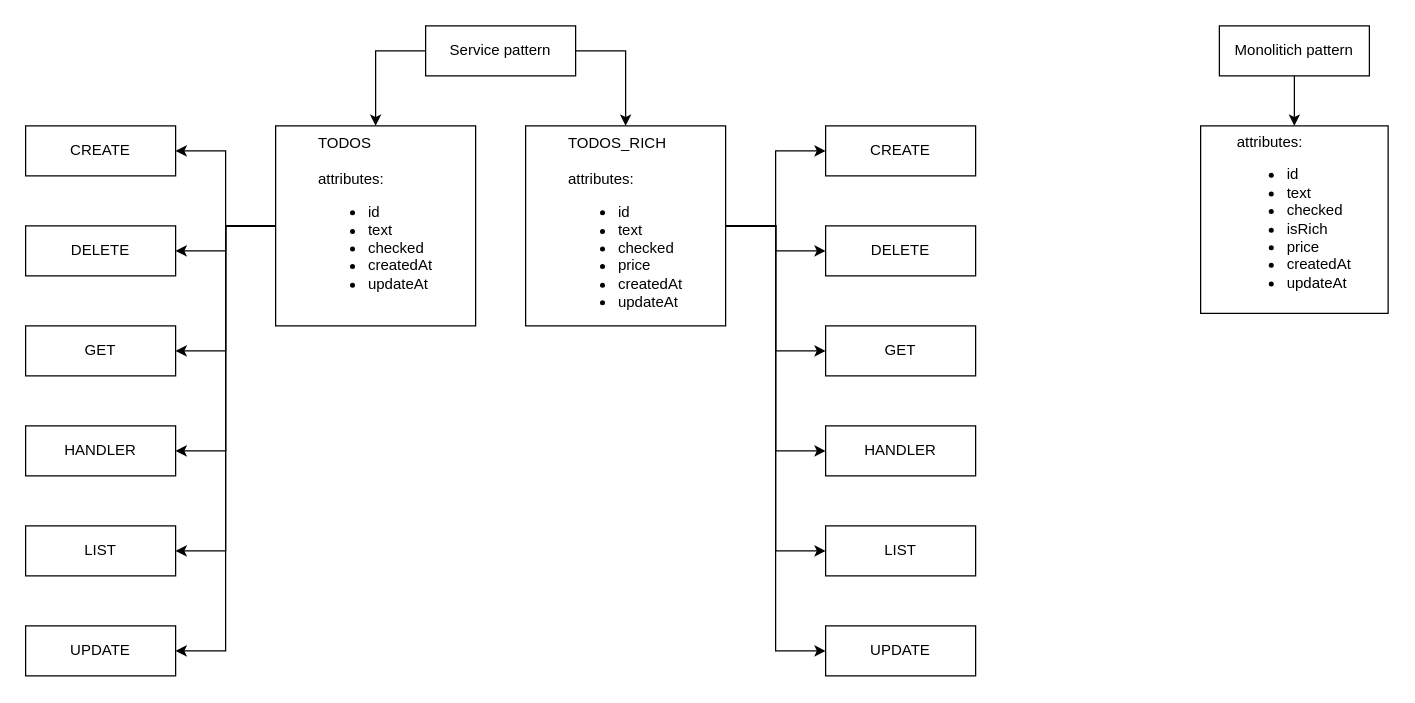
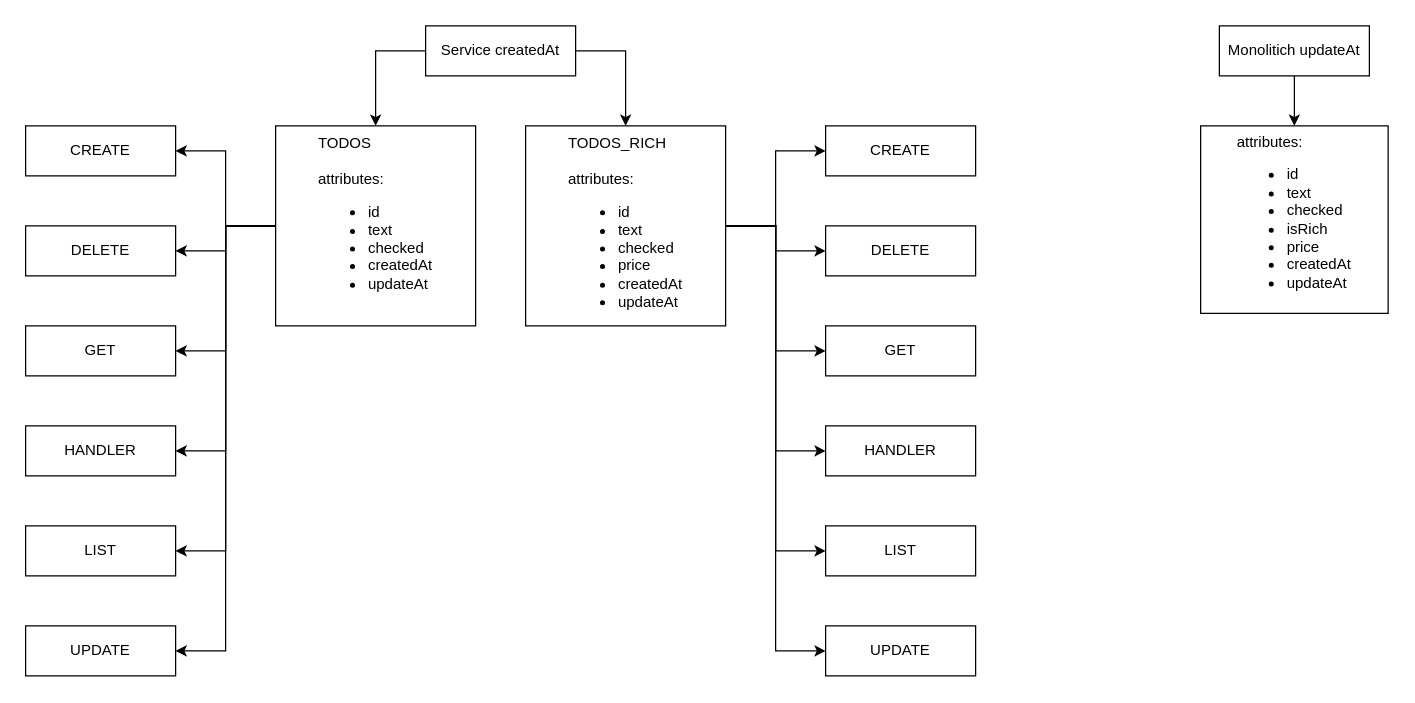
node "Service pattern": label "Service pattern" -> "Service createdAt"
node "Monolitich pattern": label "Monolitich pattern" -> "Monolitich updateAt"
